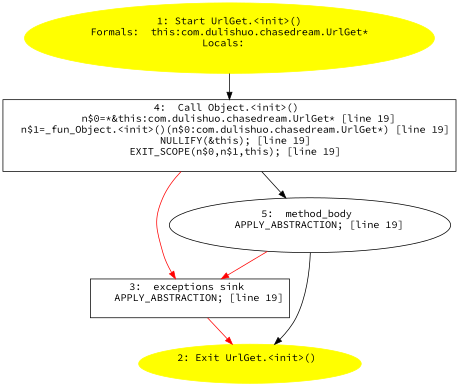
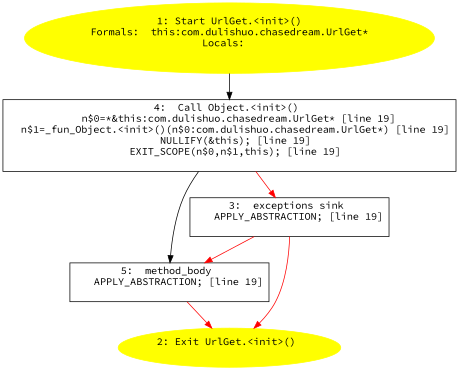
node "5:  method_body APPLY_ABSTRACTION; [line 19]": shape ellipse -> box
edge "5:  method_body APPLY_ABSTRACTION; [line 19]" -> "3:  exceptions sink APPLY_ABSTRACTION; [line 19]": reversed
edge "5:  method_body APPLY_ABSTRACTION; [line 19]" -> "2: Exit UrlGet.<init>()": color black -> red
